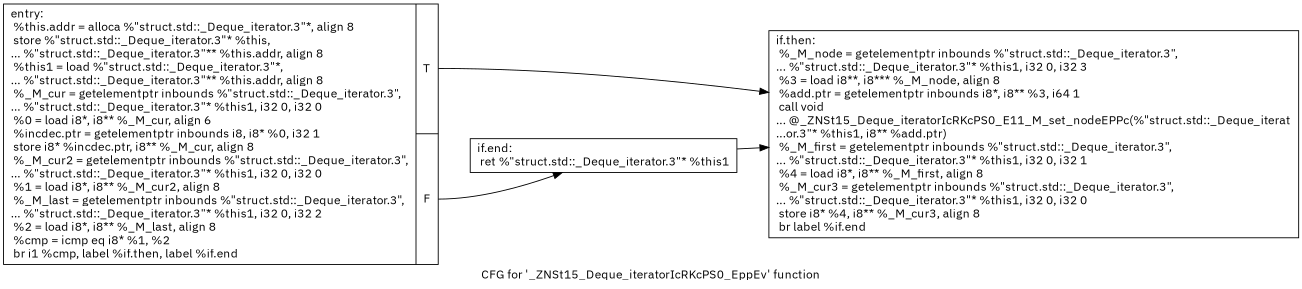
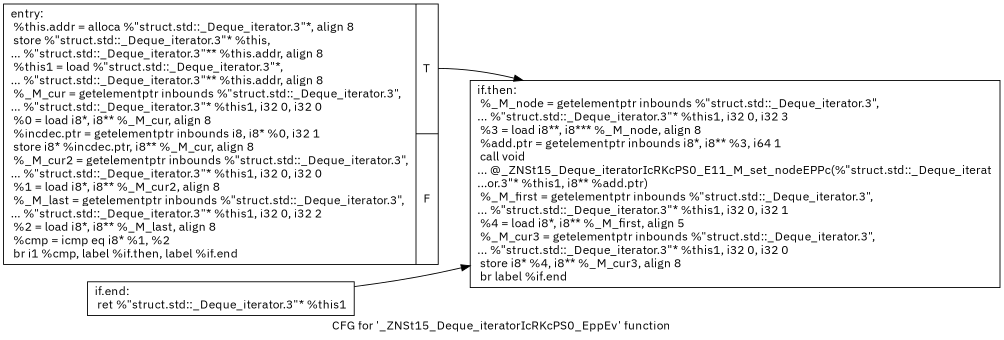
node "entry:": text "%0 = load i8*, i8** %_M_cur, align 6" -> "%0 = load i8*, i8** %_M_cur, align 8"
node "if.then:": text "%4 = load i8*, i8** %_M_first, align 8" -> "%4 = load i8*, i8** %_M_first, align 5"
edge "entry:" -> "if.end:": removed
